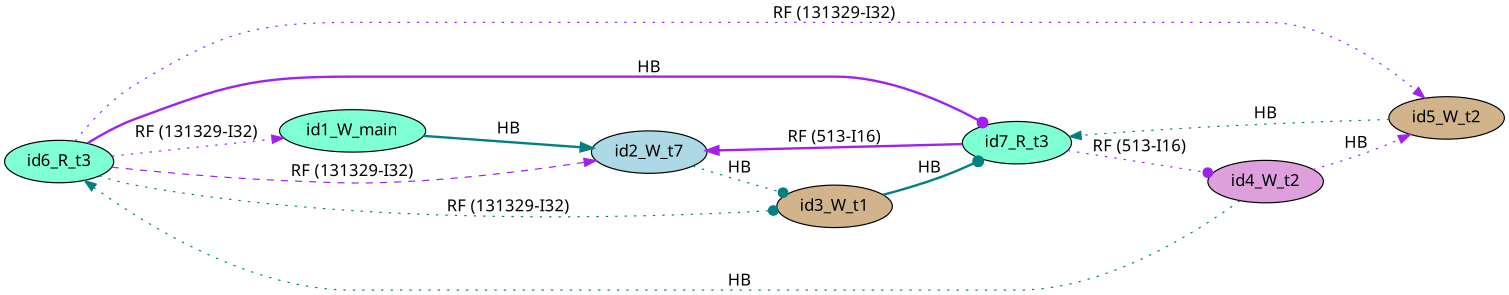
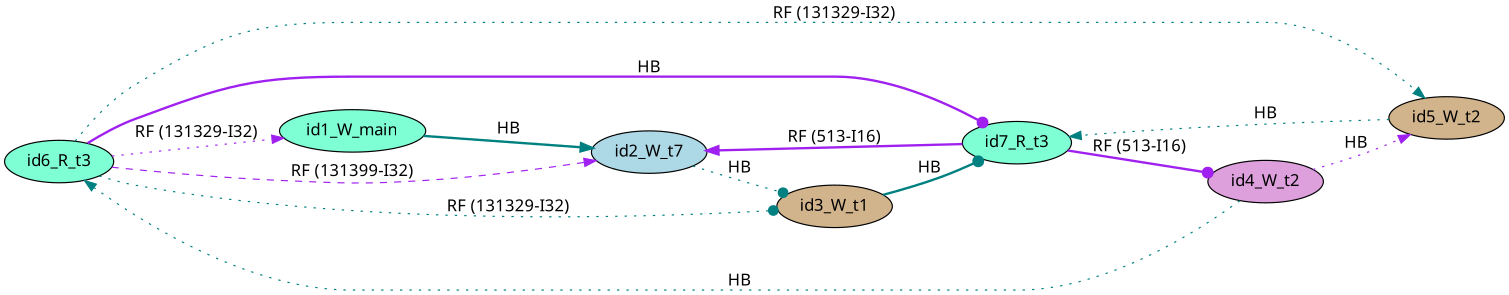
edge "id6_R_t3" -> "id5_W_t2": color purple -> teal
edge "id7_R_t3" -> "id4_W_t2": style dotted -> bold
edge "id6_R_t3" -> "id2_W_t7": label "RF (131329-I32)" -> "RF (131399-I32)"
